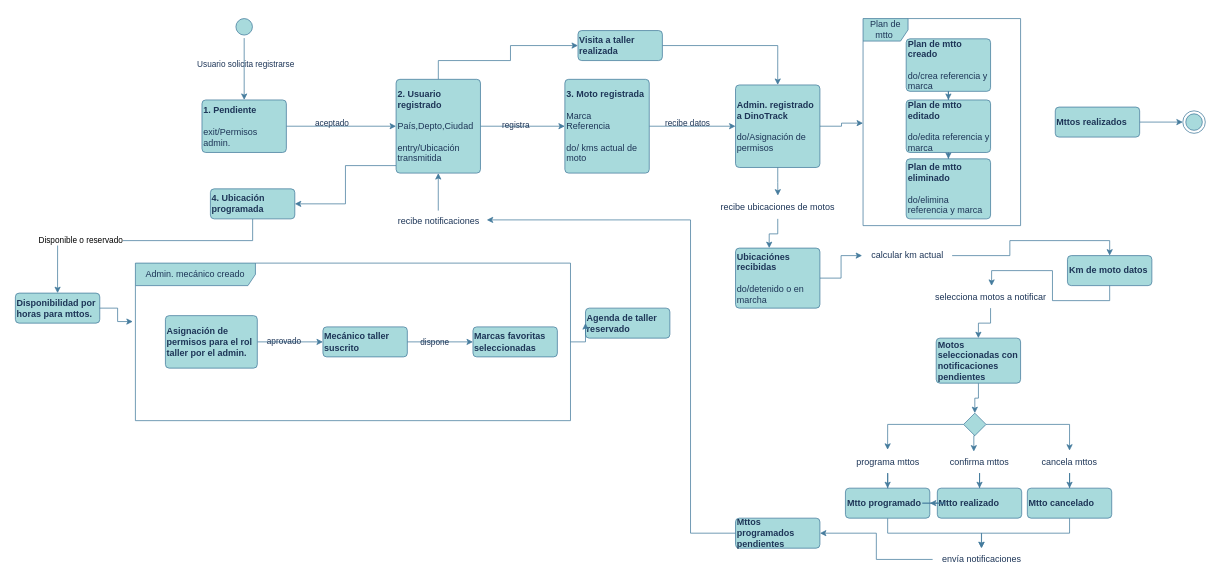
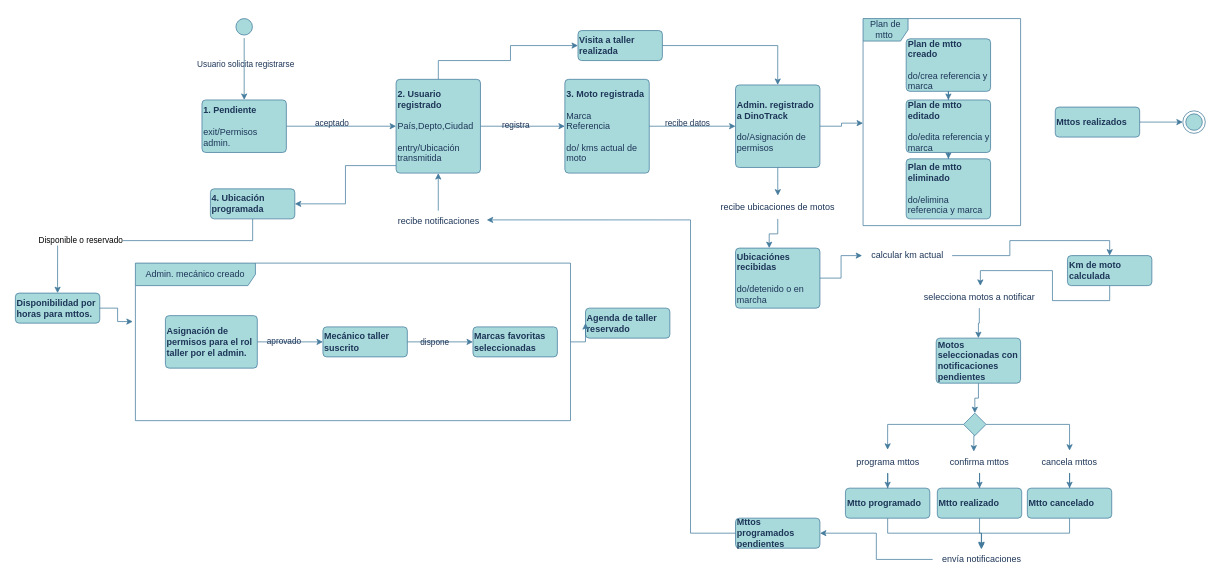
node "Km de moto datos": label "Km de moto datos" -> "Km de moto calculada"
node "selecciona motos a notificar": moved (990, 297) -> (979, 297)
edge "Mtto realizado" -> "Mtto programado": now "Mtto realizado" -> "envía notificaciones"
